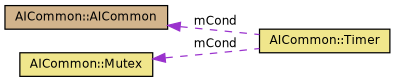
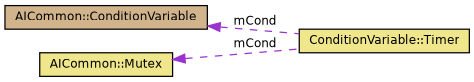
node "AICommon::AICommon": label "AICommon::AICommon" -> "AICommon::ConditionVariable"
node "AICommon::Timer": label "AICommon::Timer" -> "ConditionVariable::Timer"
